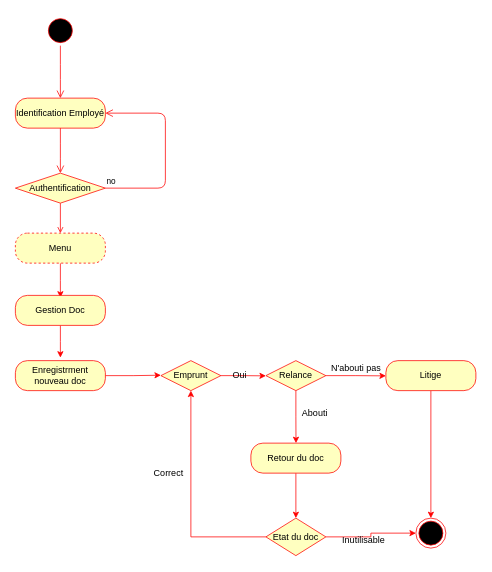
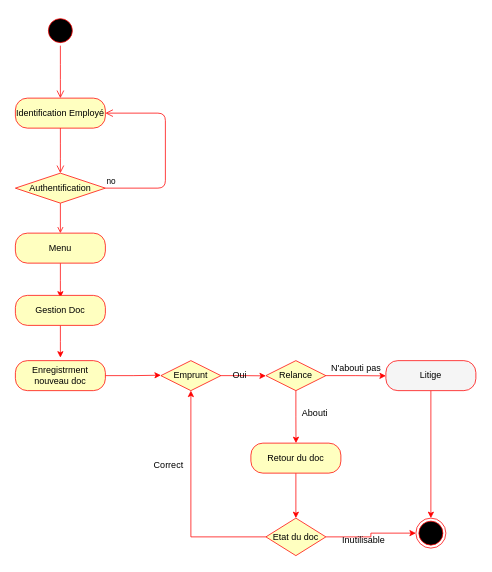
node "Menu": style dashed -> solid
node "Litige": fillcolor #ffffc0 -> #f5f5f5
node "Correct": moved (168, 473) -> (168, 465)
